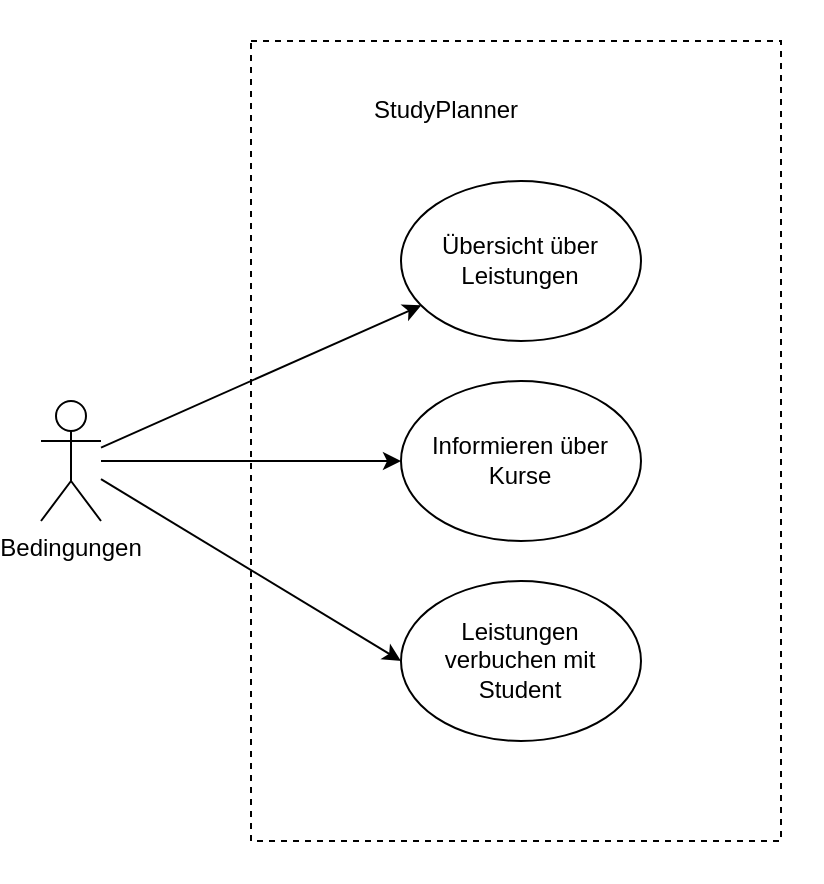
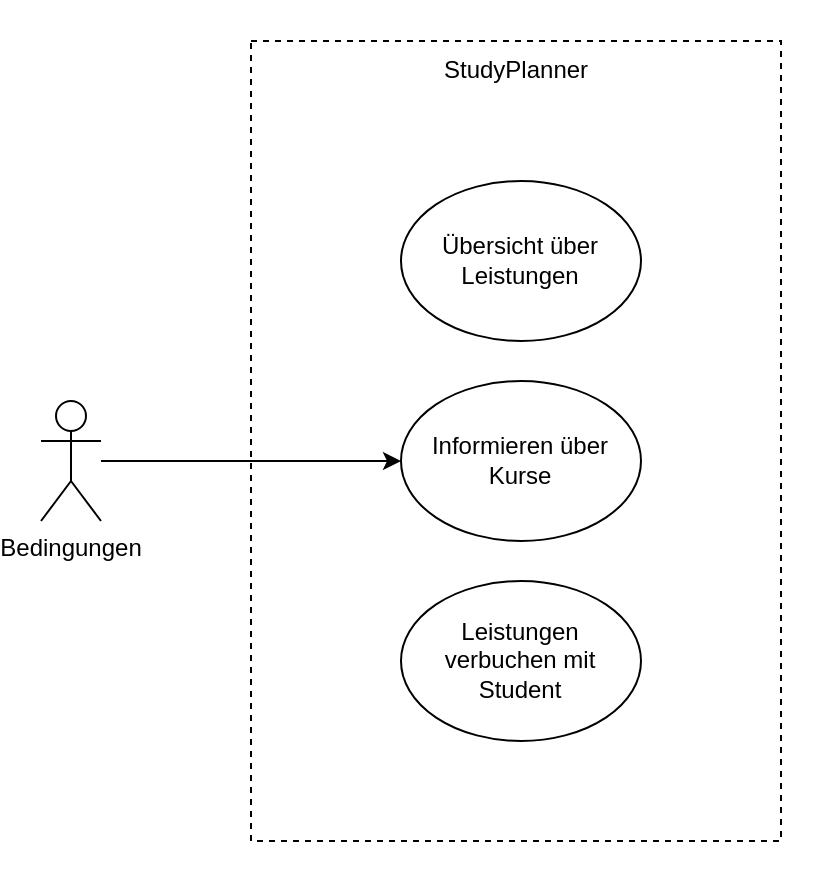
node "StudyPlanner": moved (446, 111) -> (516, 71)
edge "Bedingungen" -> "Übersicht über Leistungen": removed
edge "Bedingungen" -> "Leistungen verbuchen mit Student": removed
